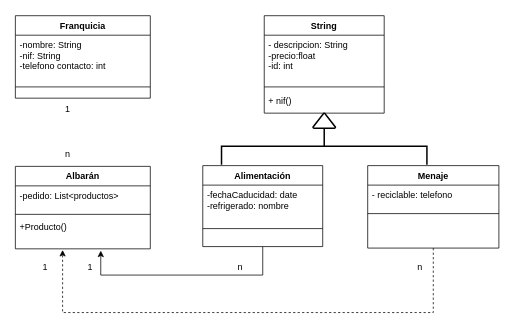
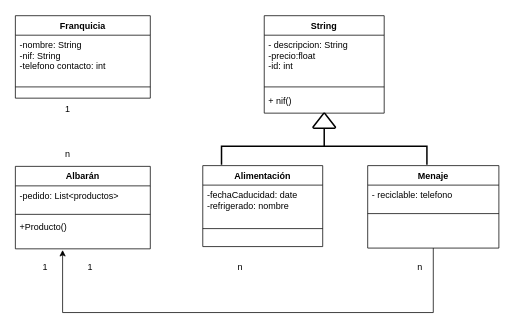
edge "Alimentación" -> "+Producto()": removed
edge "Menaje" -> "+Producto()": style dashed -> solid
